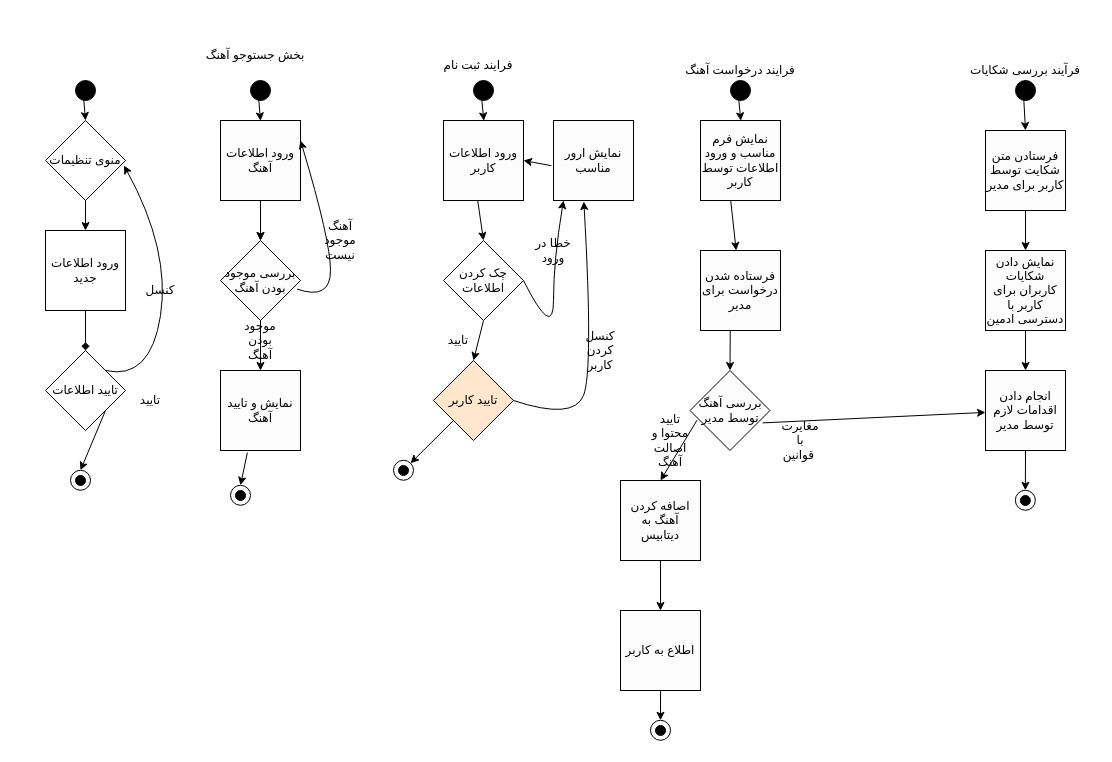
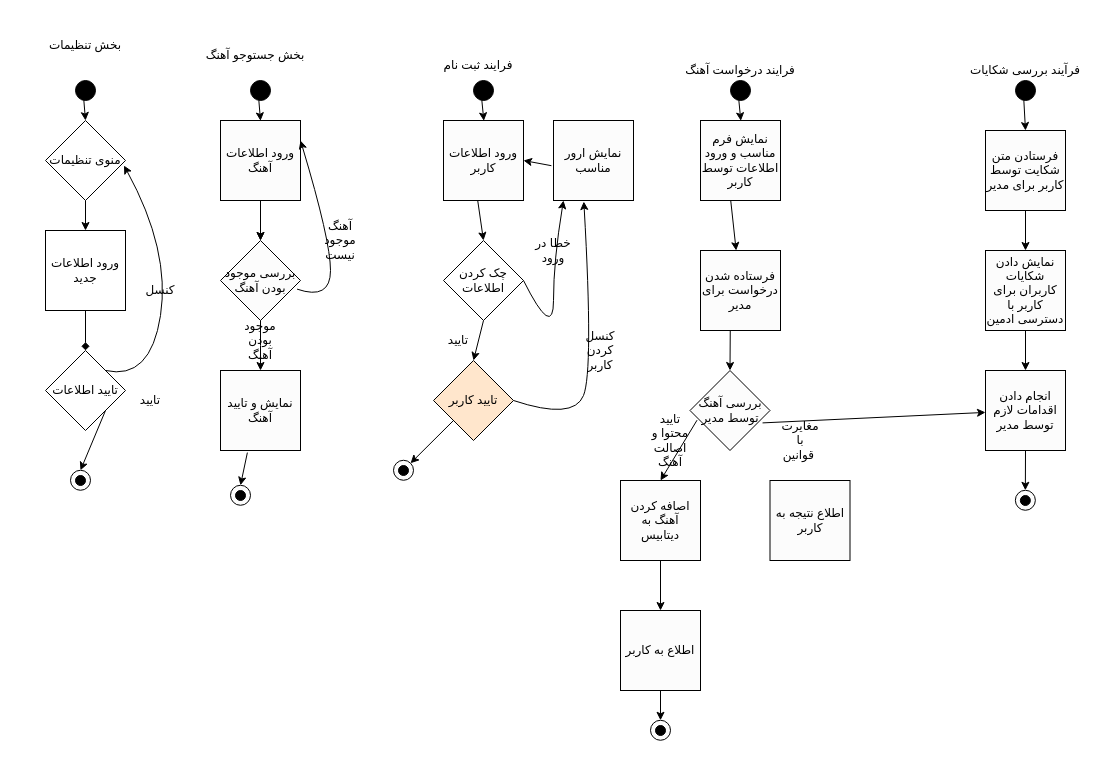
node "بخش تنظیمات": added
node "اطلاع نتیجه به کاربر": added
